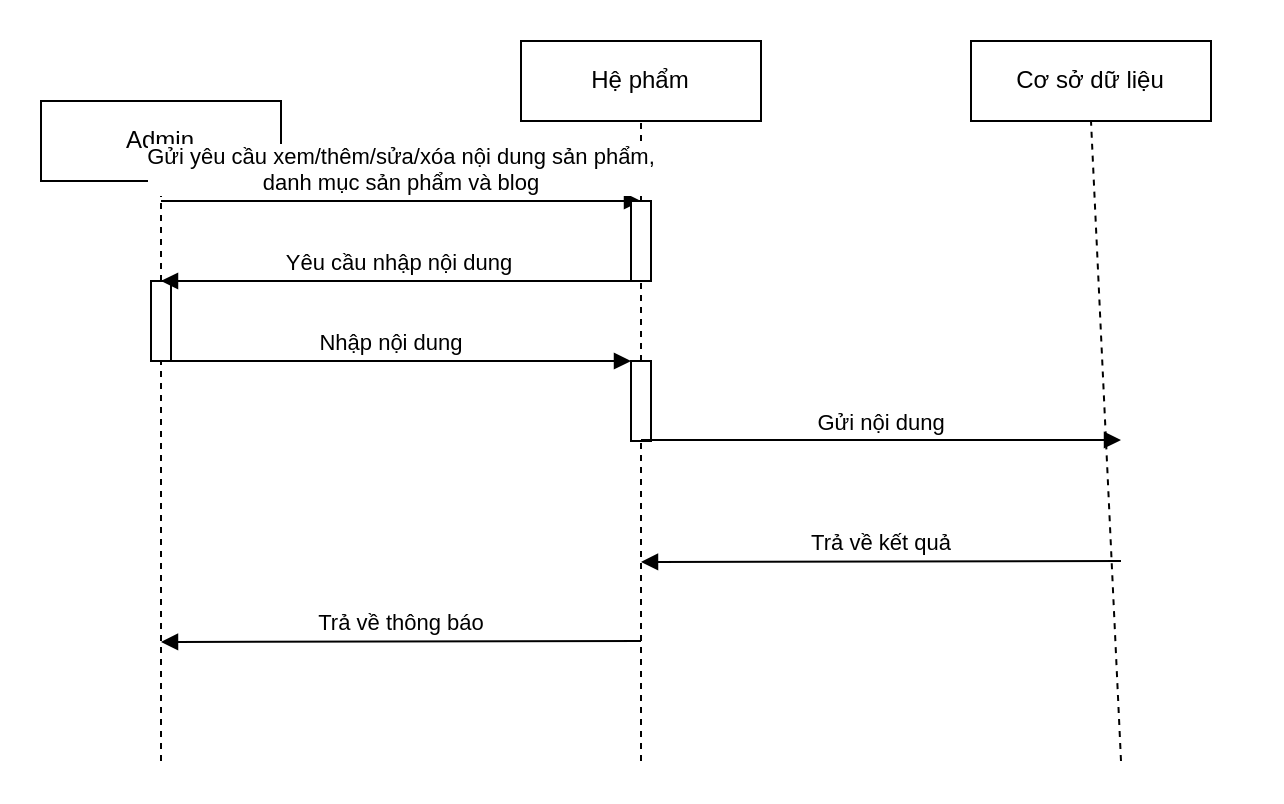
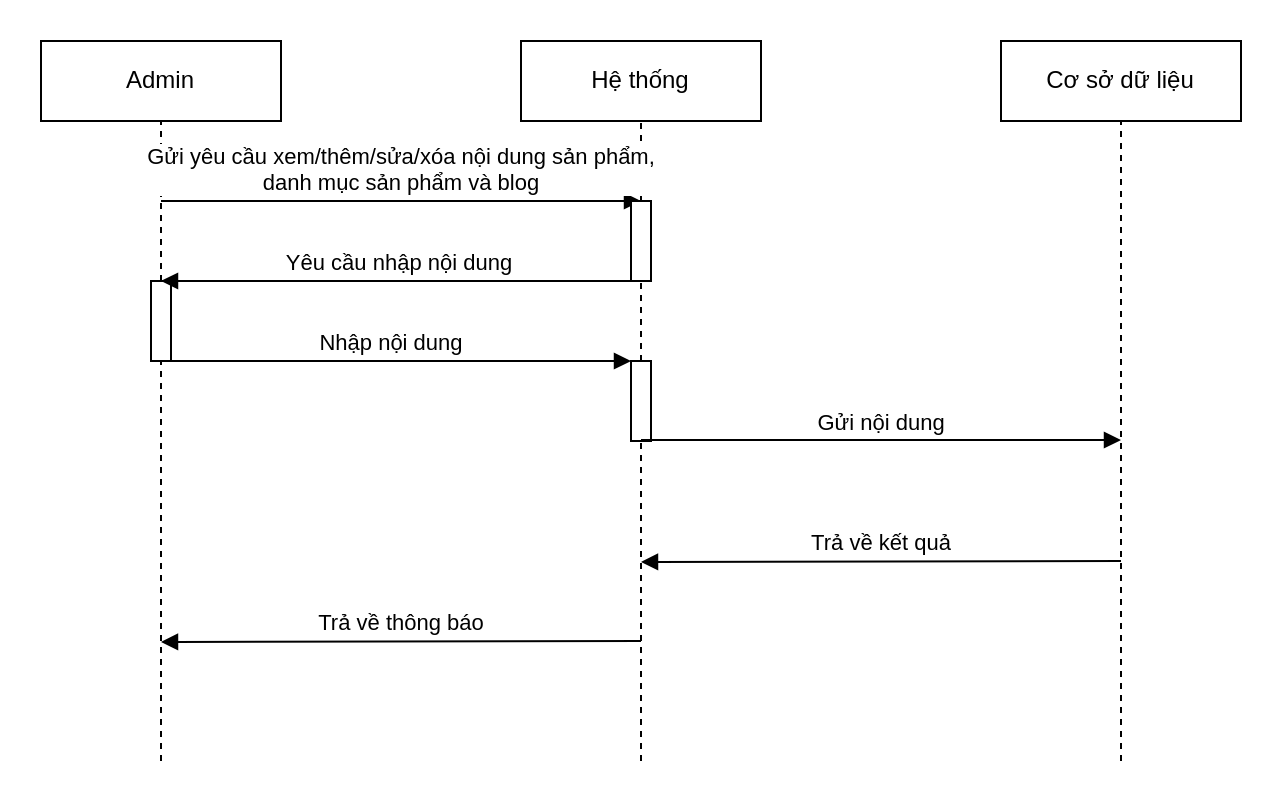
node "Hệ phẩm": label "Hệ phẩm" -> "Hệ thống"
node "Cơ sở dữ liệu": moved (1091, 81) -> (1121, 81)
node "Admin": moved (161, 141) -> (161, 81)
